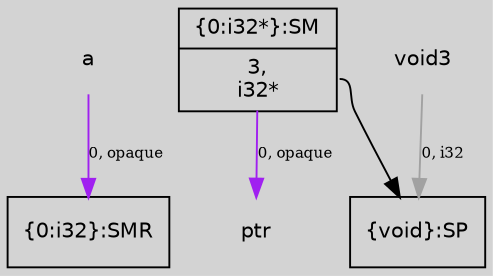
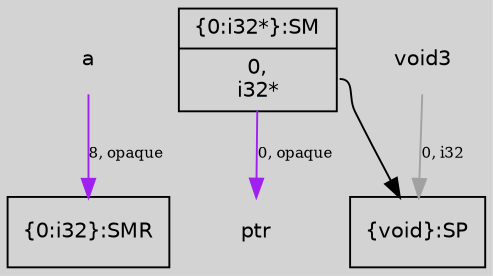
node "{0:i32*}:SM": text "3," -> "0,"
edge "a" -> "{0:i32}:SMR": label "0, opaque" -> "8, opaque"
